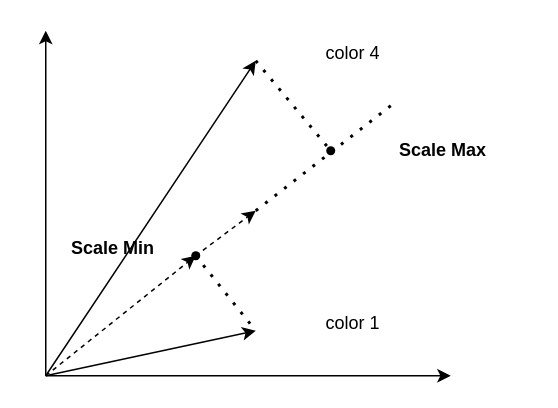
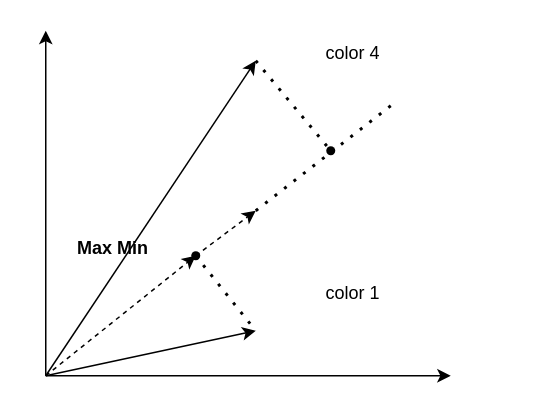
node "Scale Max": removed
node "Scale Min": label "Scale Min" -> "Max Min"
node "color 1": moved (353, 323) -> (353, 293)
